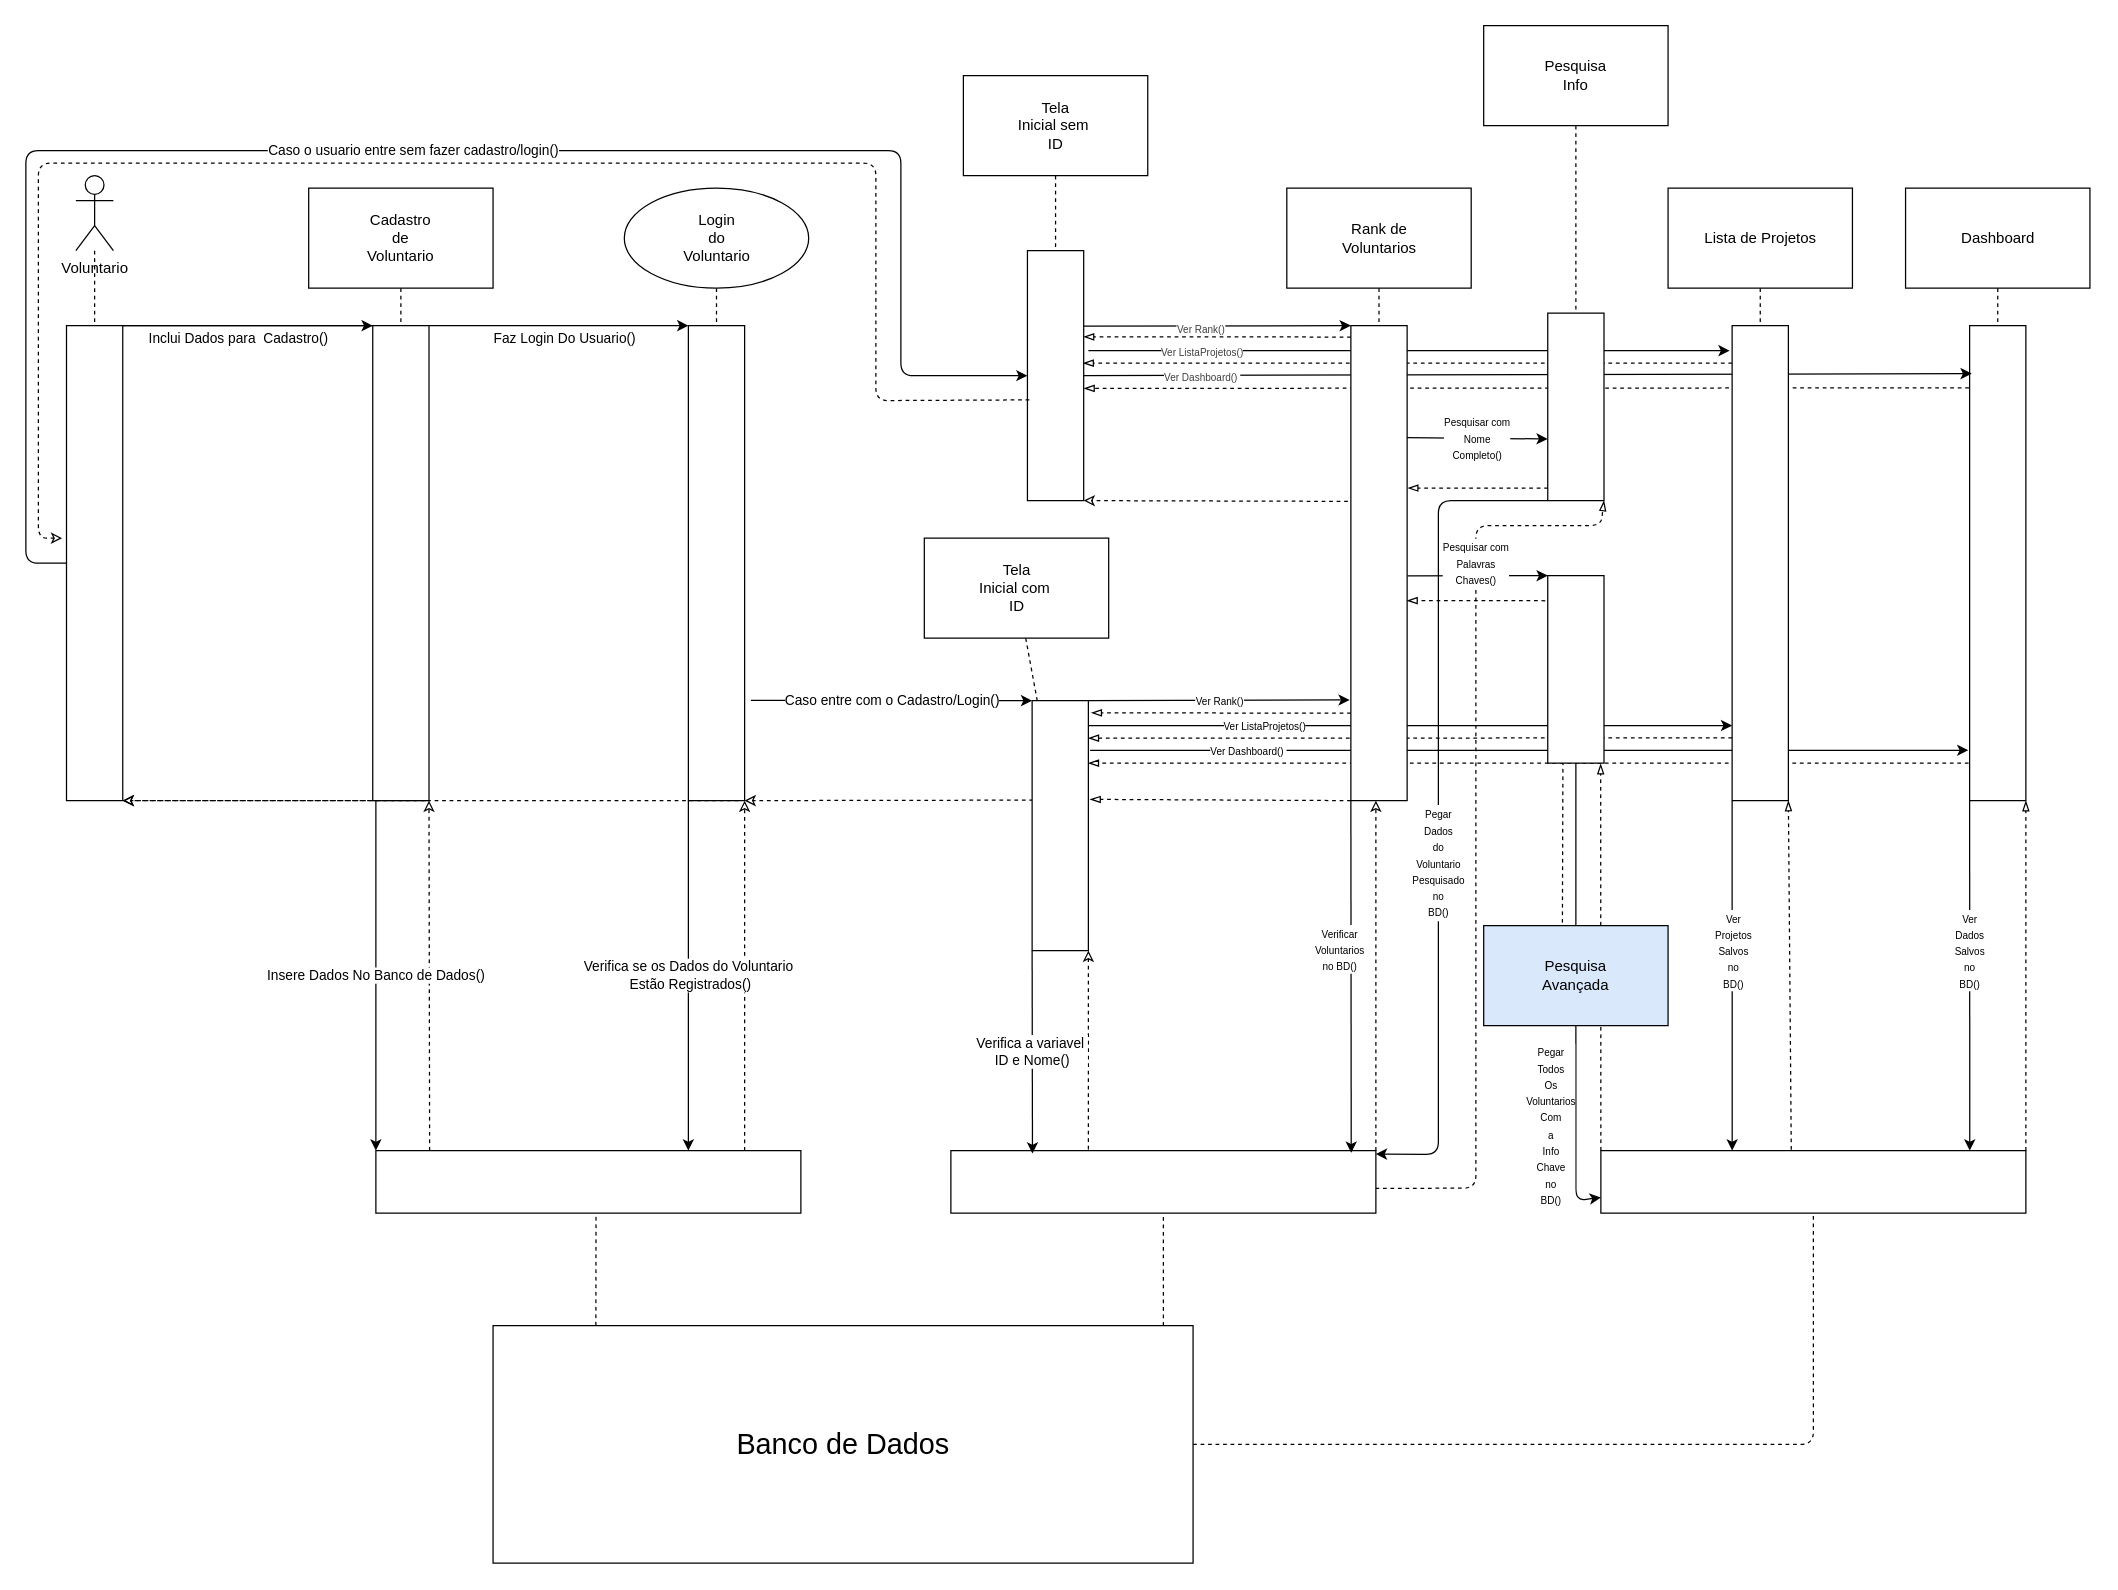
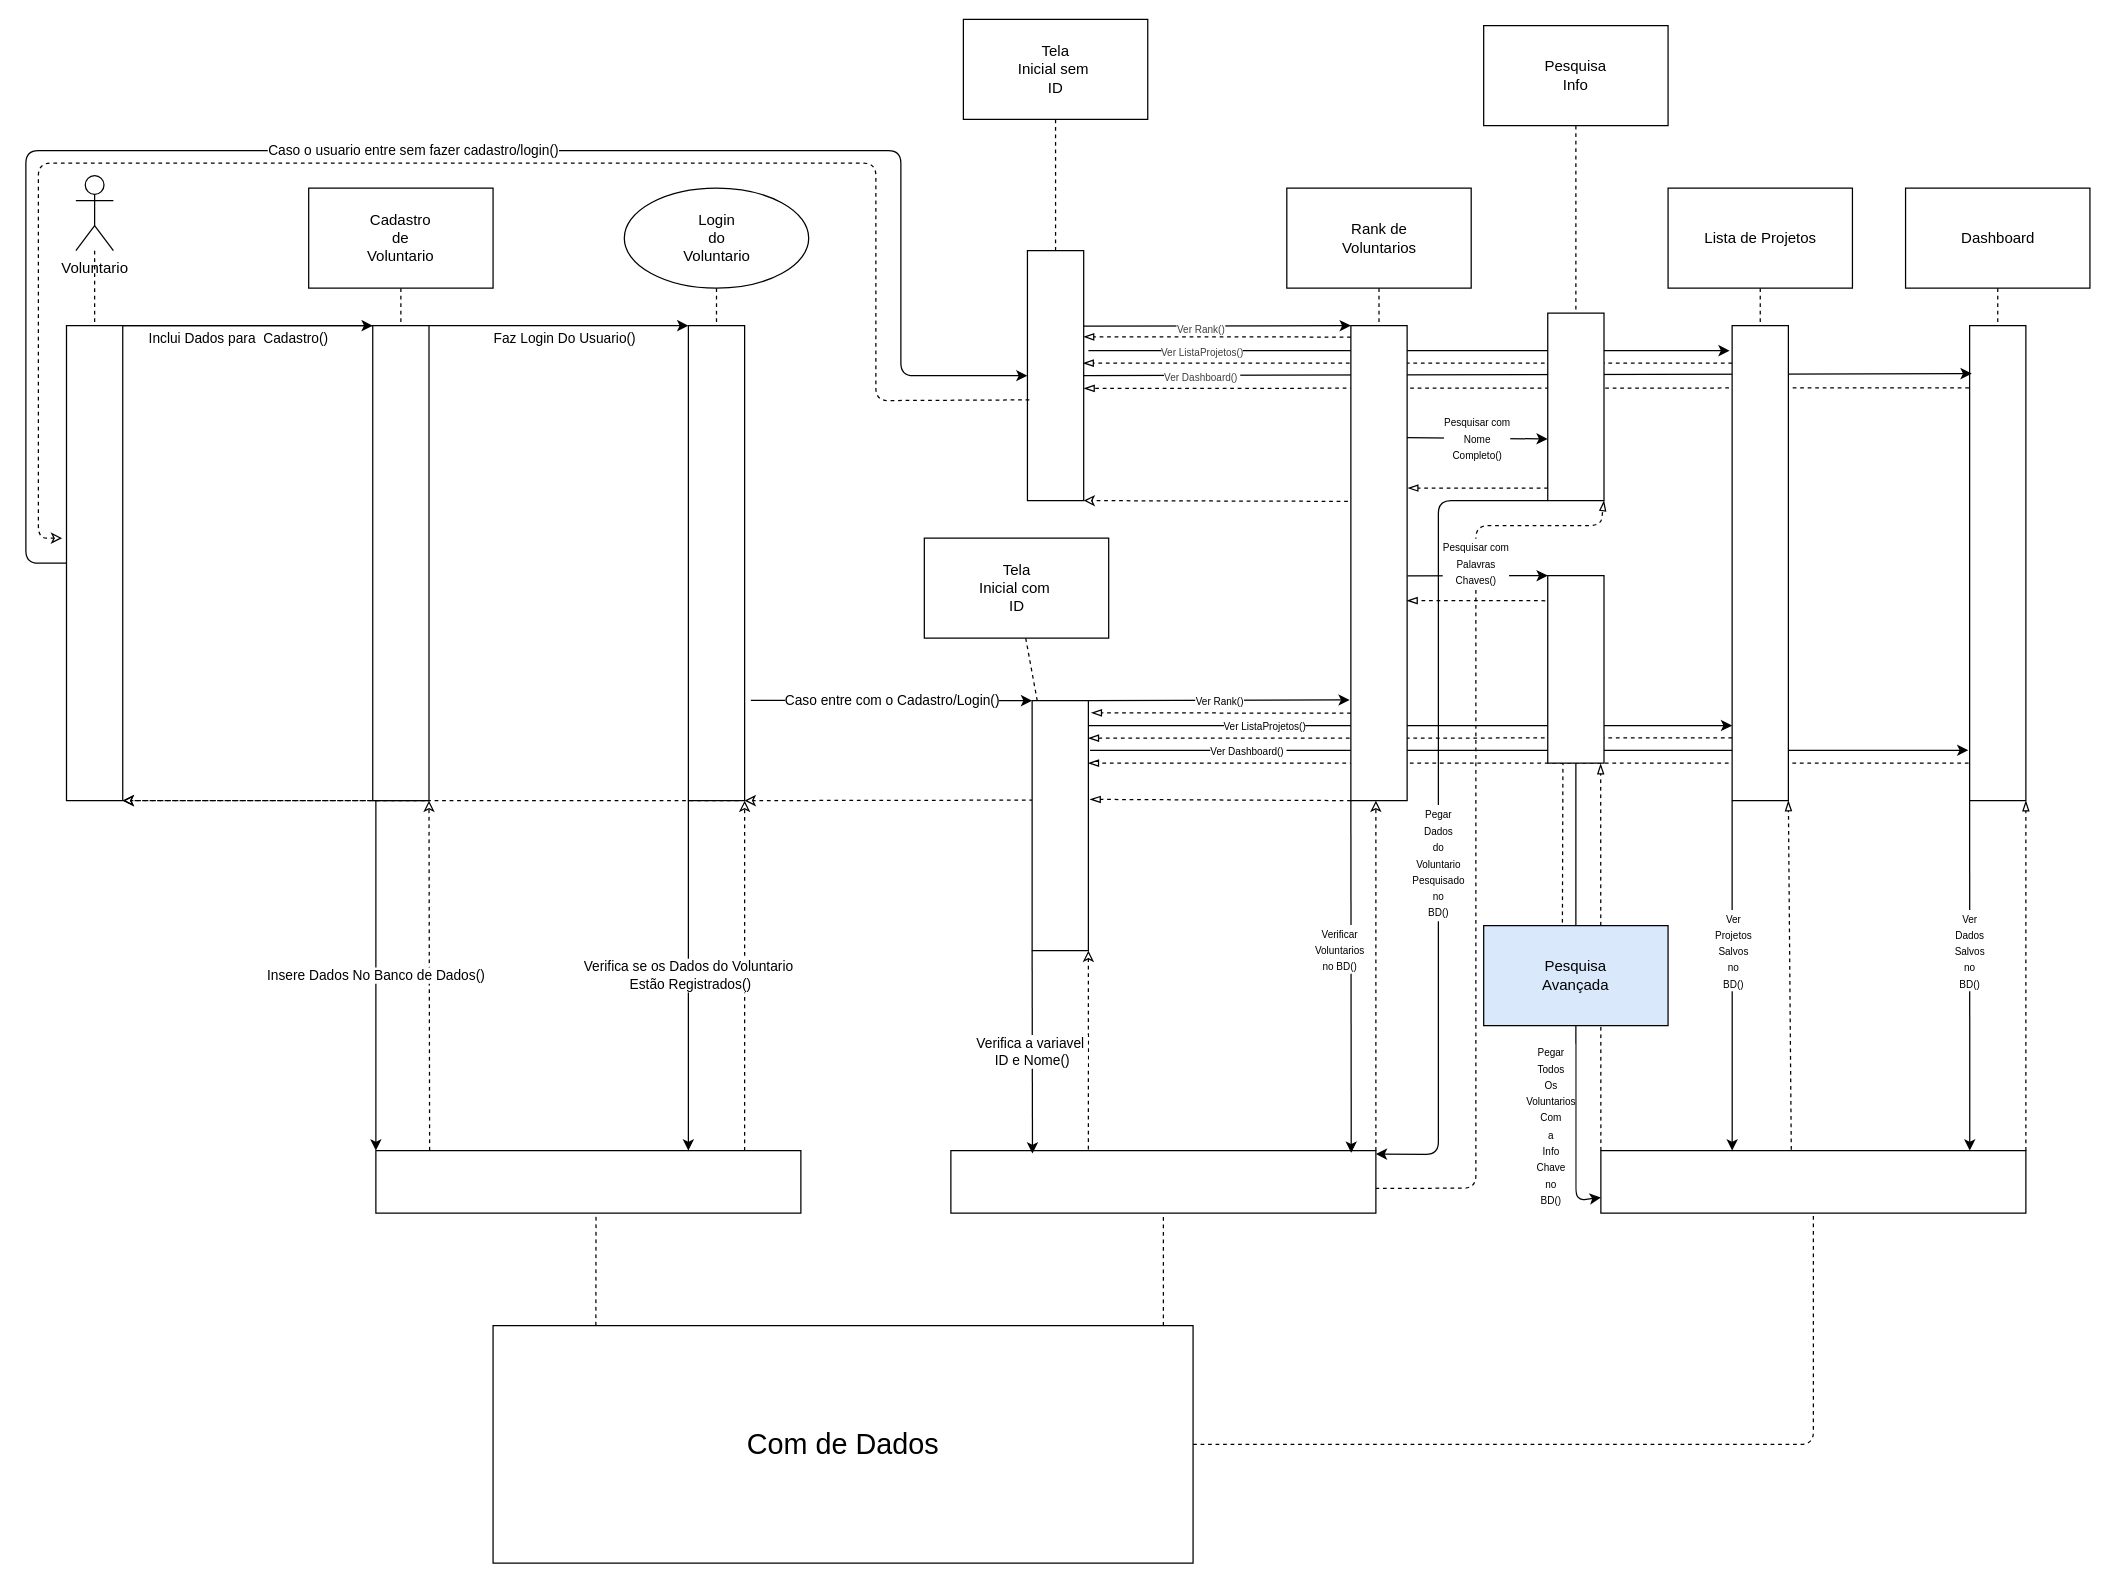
node "Tela Inicial sem ID": moved (1055, 126) -> (1055, 69)
node "Banco de Dados": label "Banco de Dados" -> "Com de Dados"
